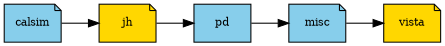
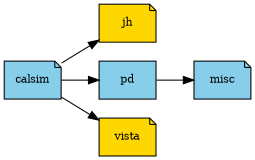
edge "jh" -> "pd": now "calsim" -> "pd"
edge "misc" -> "vista": now "calsim" -> "vista"
